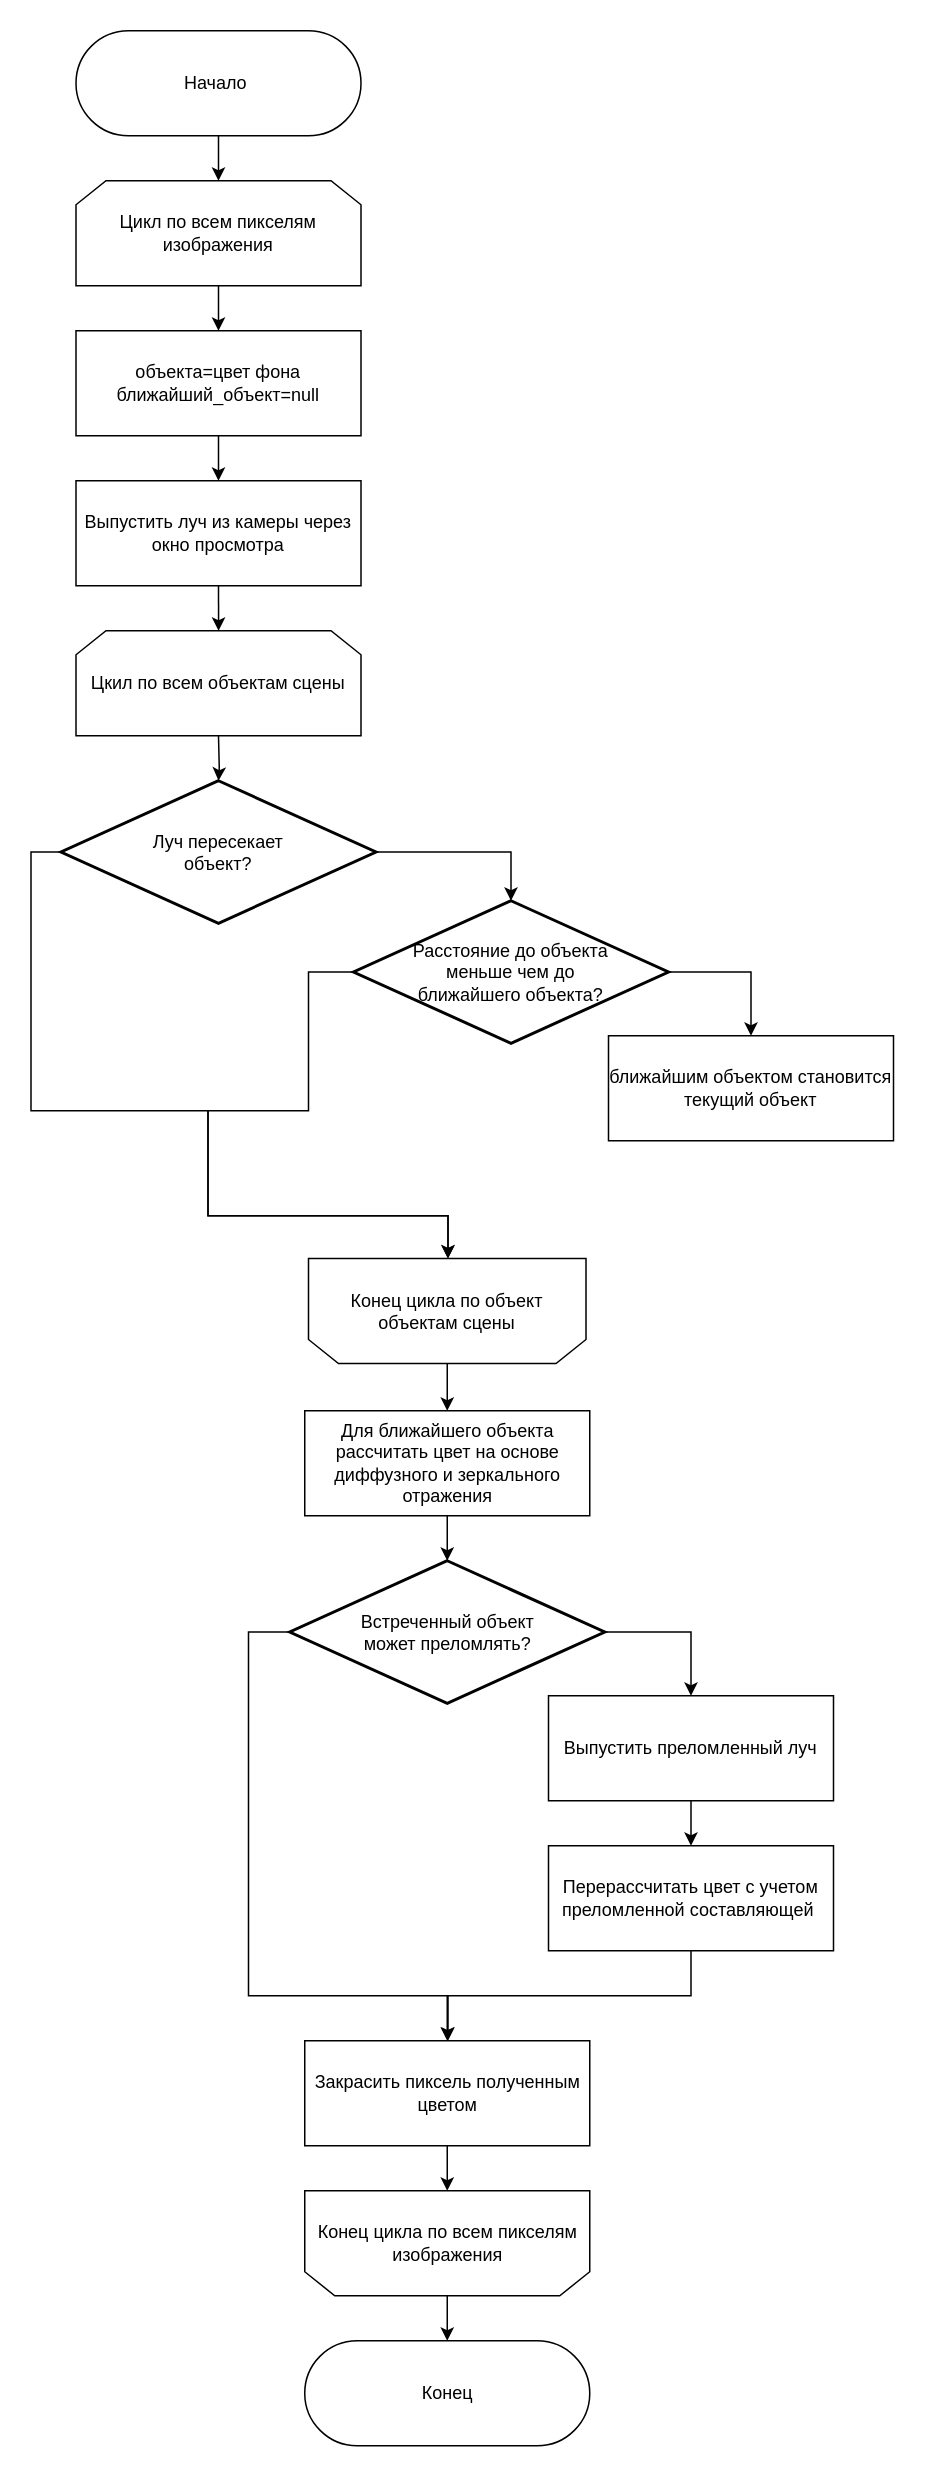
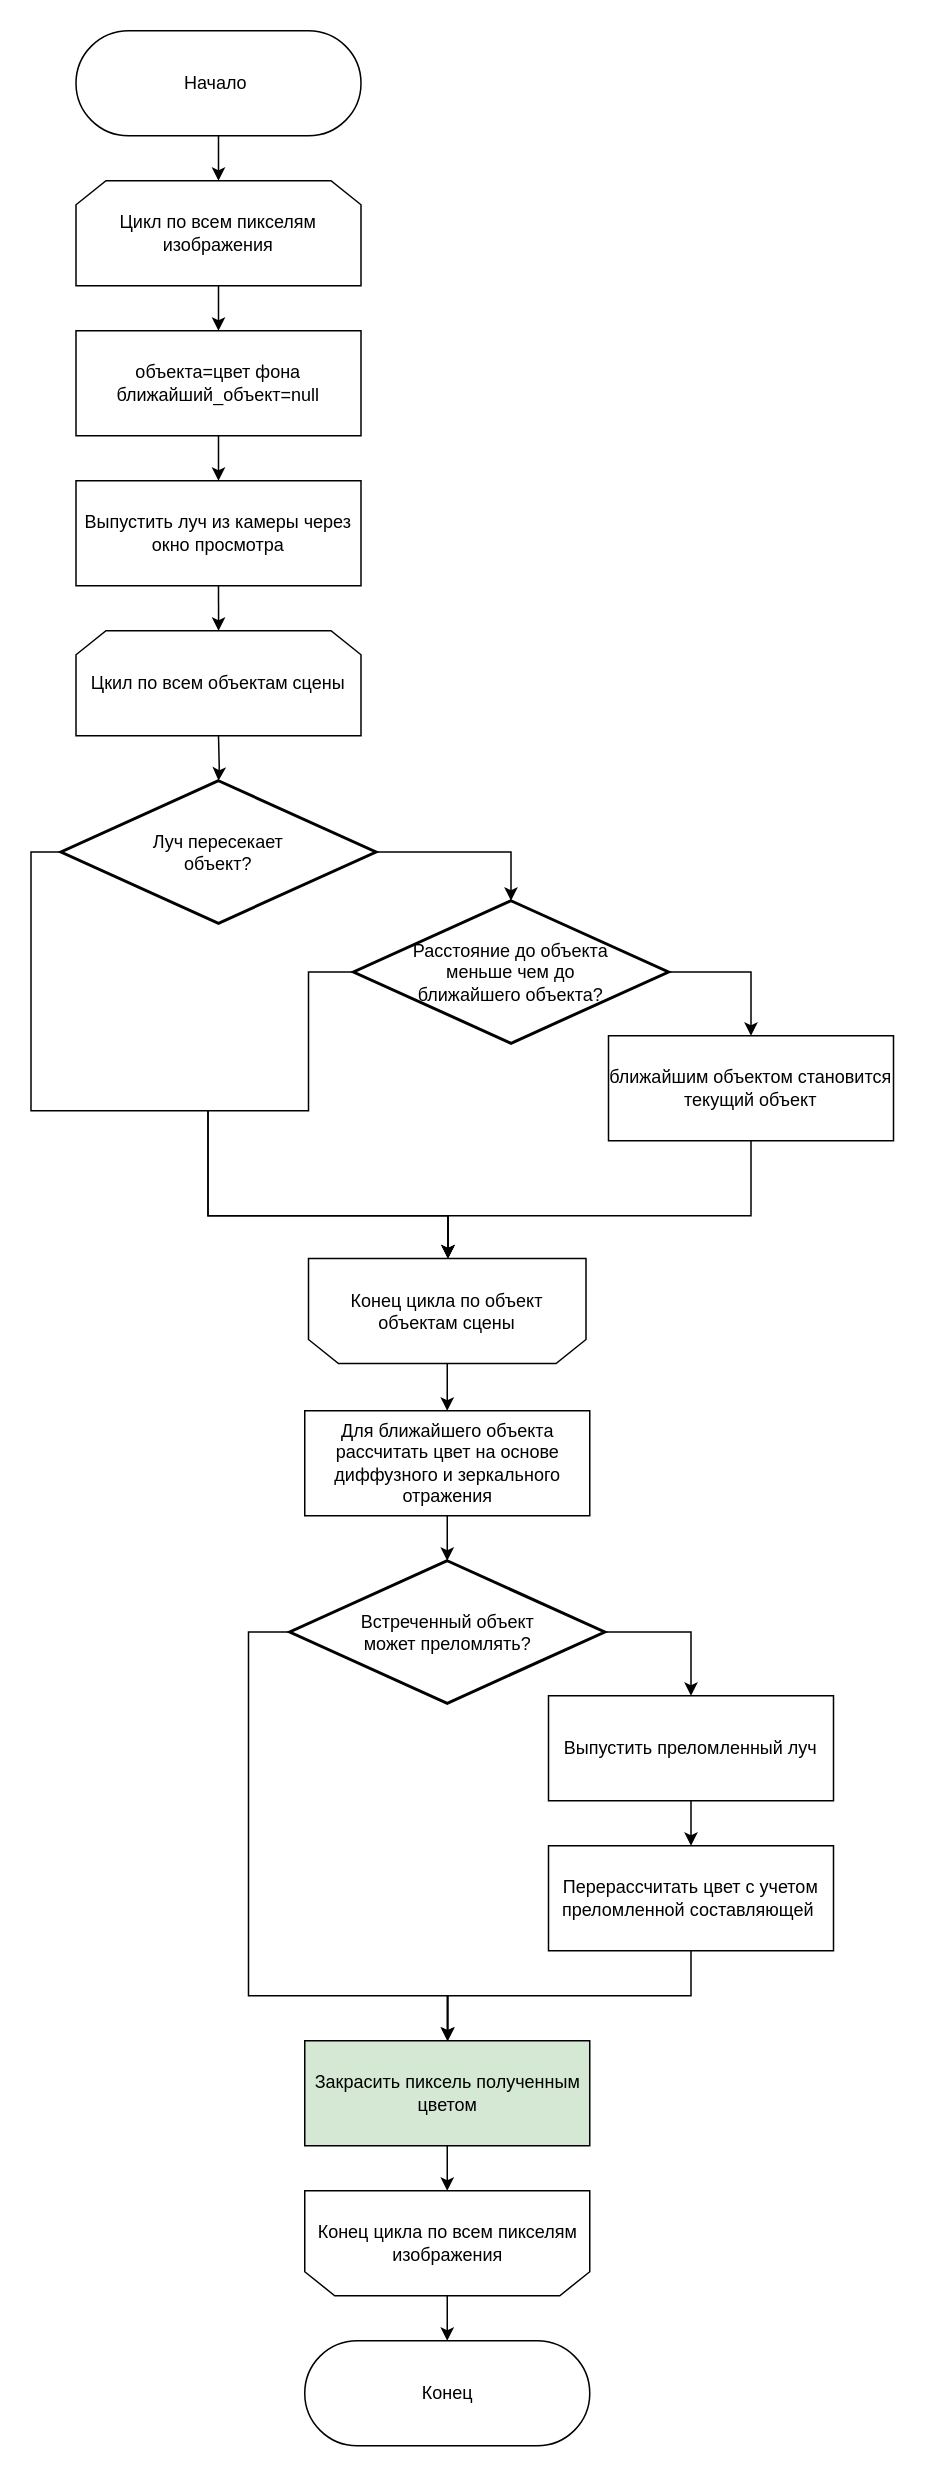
edge "ближайшим объектом становится текущий объект" -> "Конец цикла по объект объектам сцены": added
node "Закрасить пиксель полученным цветом": fillcolor #ffffff -> #d5e8d4
